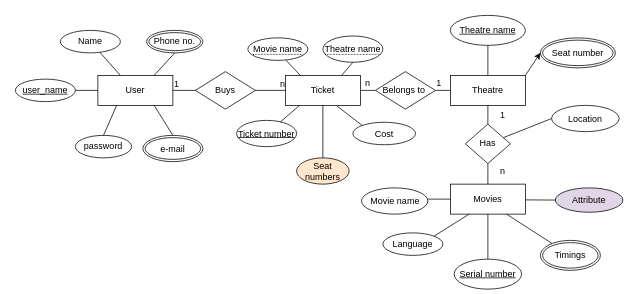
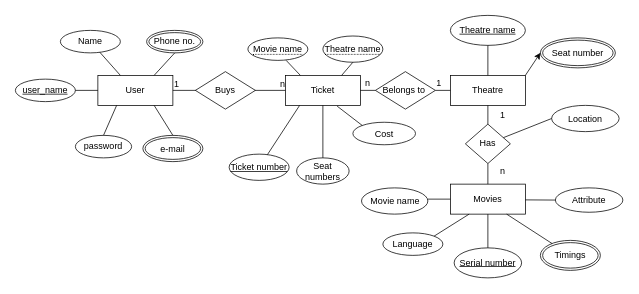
node "Ticket number": moved (267, 134) -> (259, 167)
node "Seat numbers": fillcolor #ffe6cc -> #ffffff
node "Attribute": fillcolor #e1d5e7 -> #ffffff
node "Serial number": moved (488, 274) -> (488, 263)
